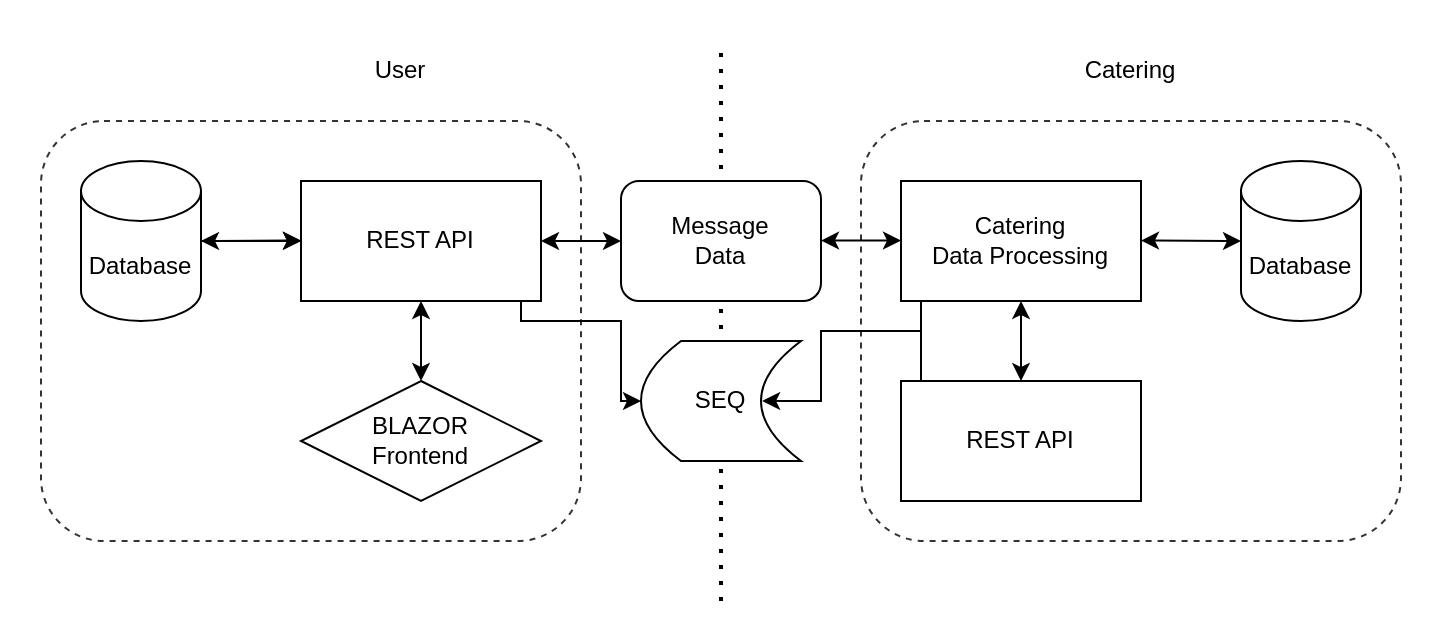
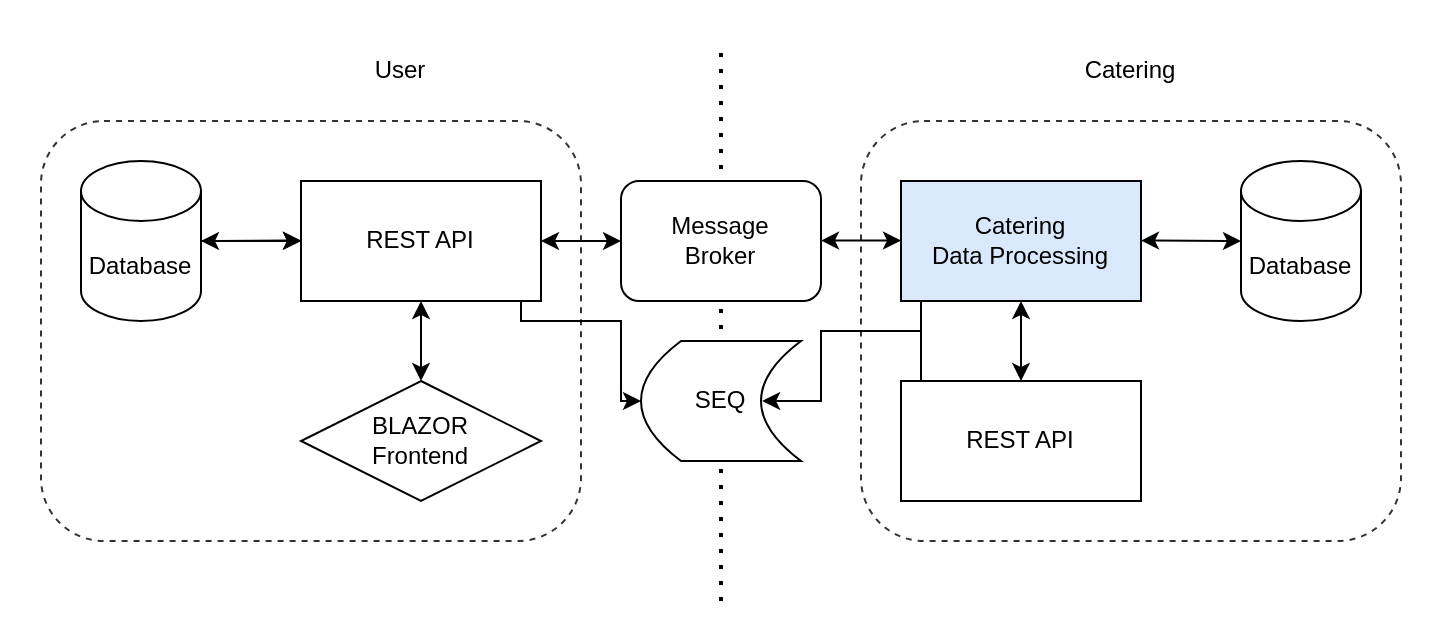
node "Message Data": label "Message Data" -> "Message Broker"
node "Catering Data Processing": fillcolor #ffffff -> #dae8fc
